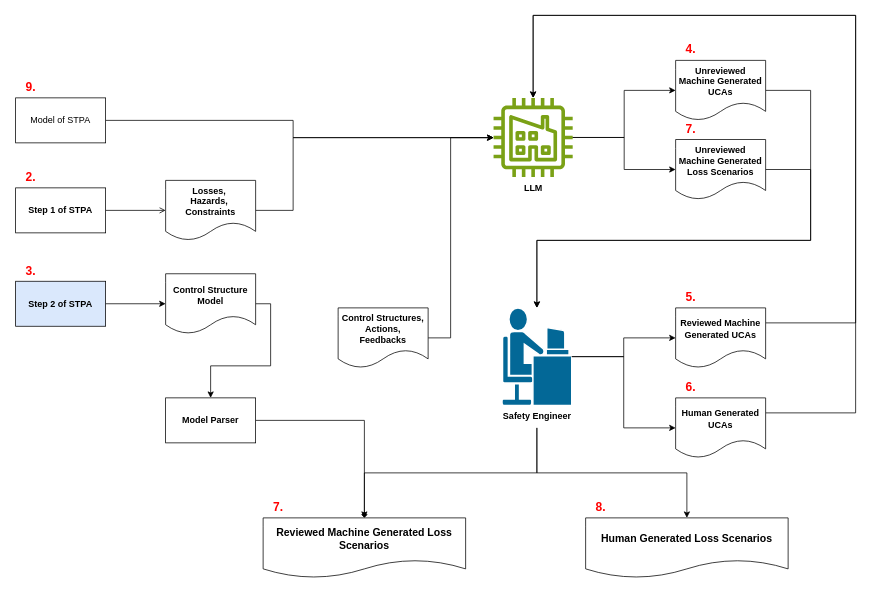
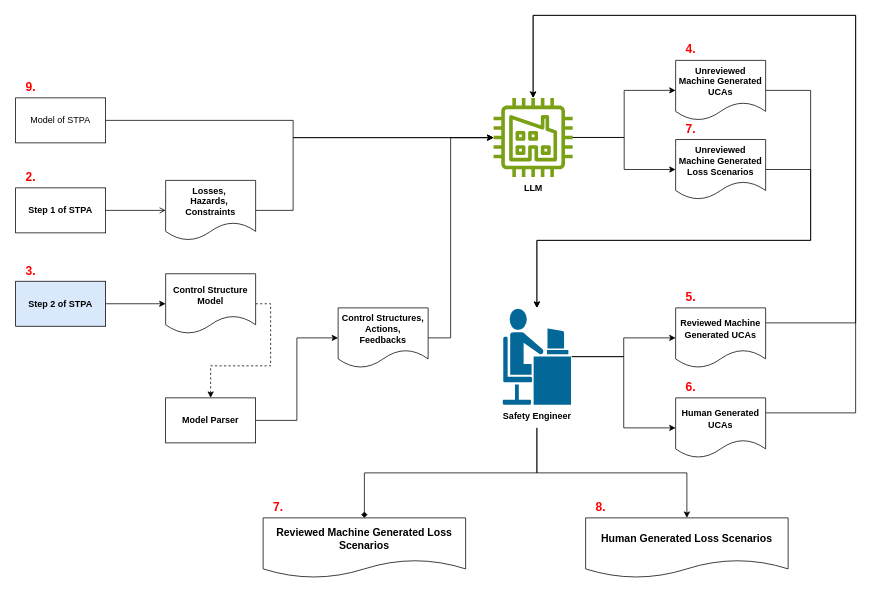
edge "Control Structure Model" -> "Model Parser": style solid -> dashed
edge "Model Parser" -> "Reviewed Machine Generated Loss Scenarios": now "Model Parser" -> "Control Structures, Actions, Feedbacks"
